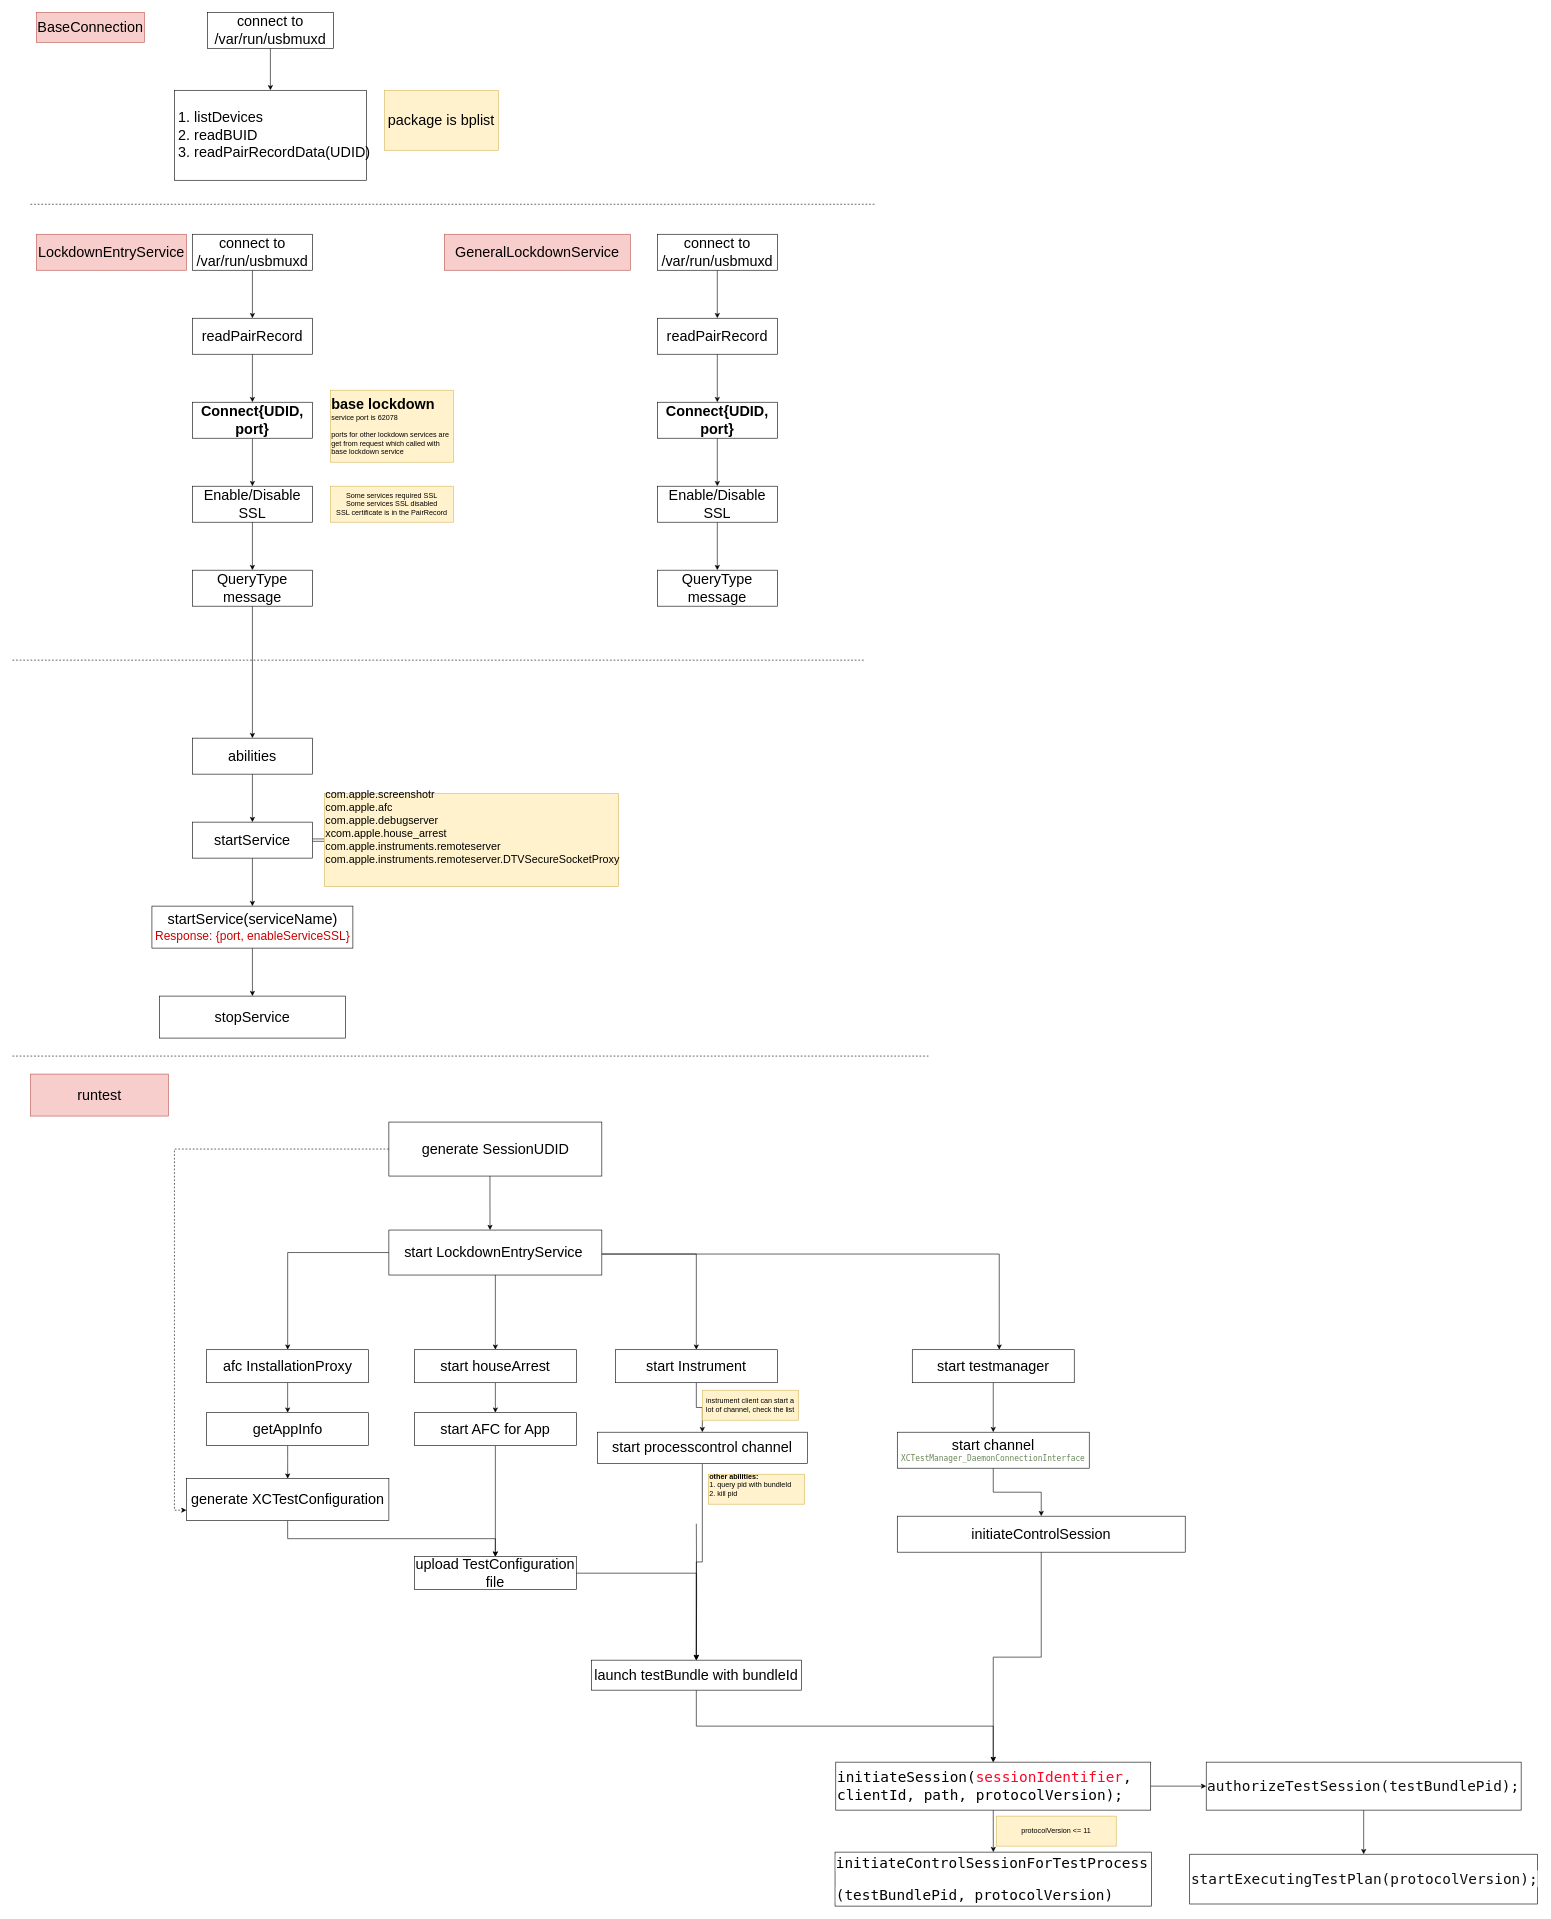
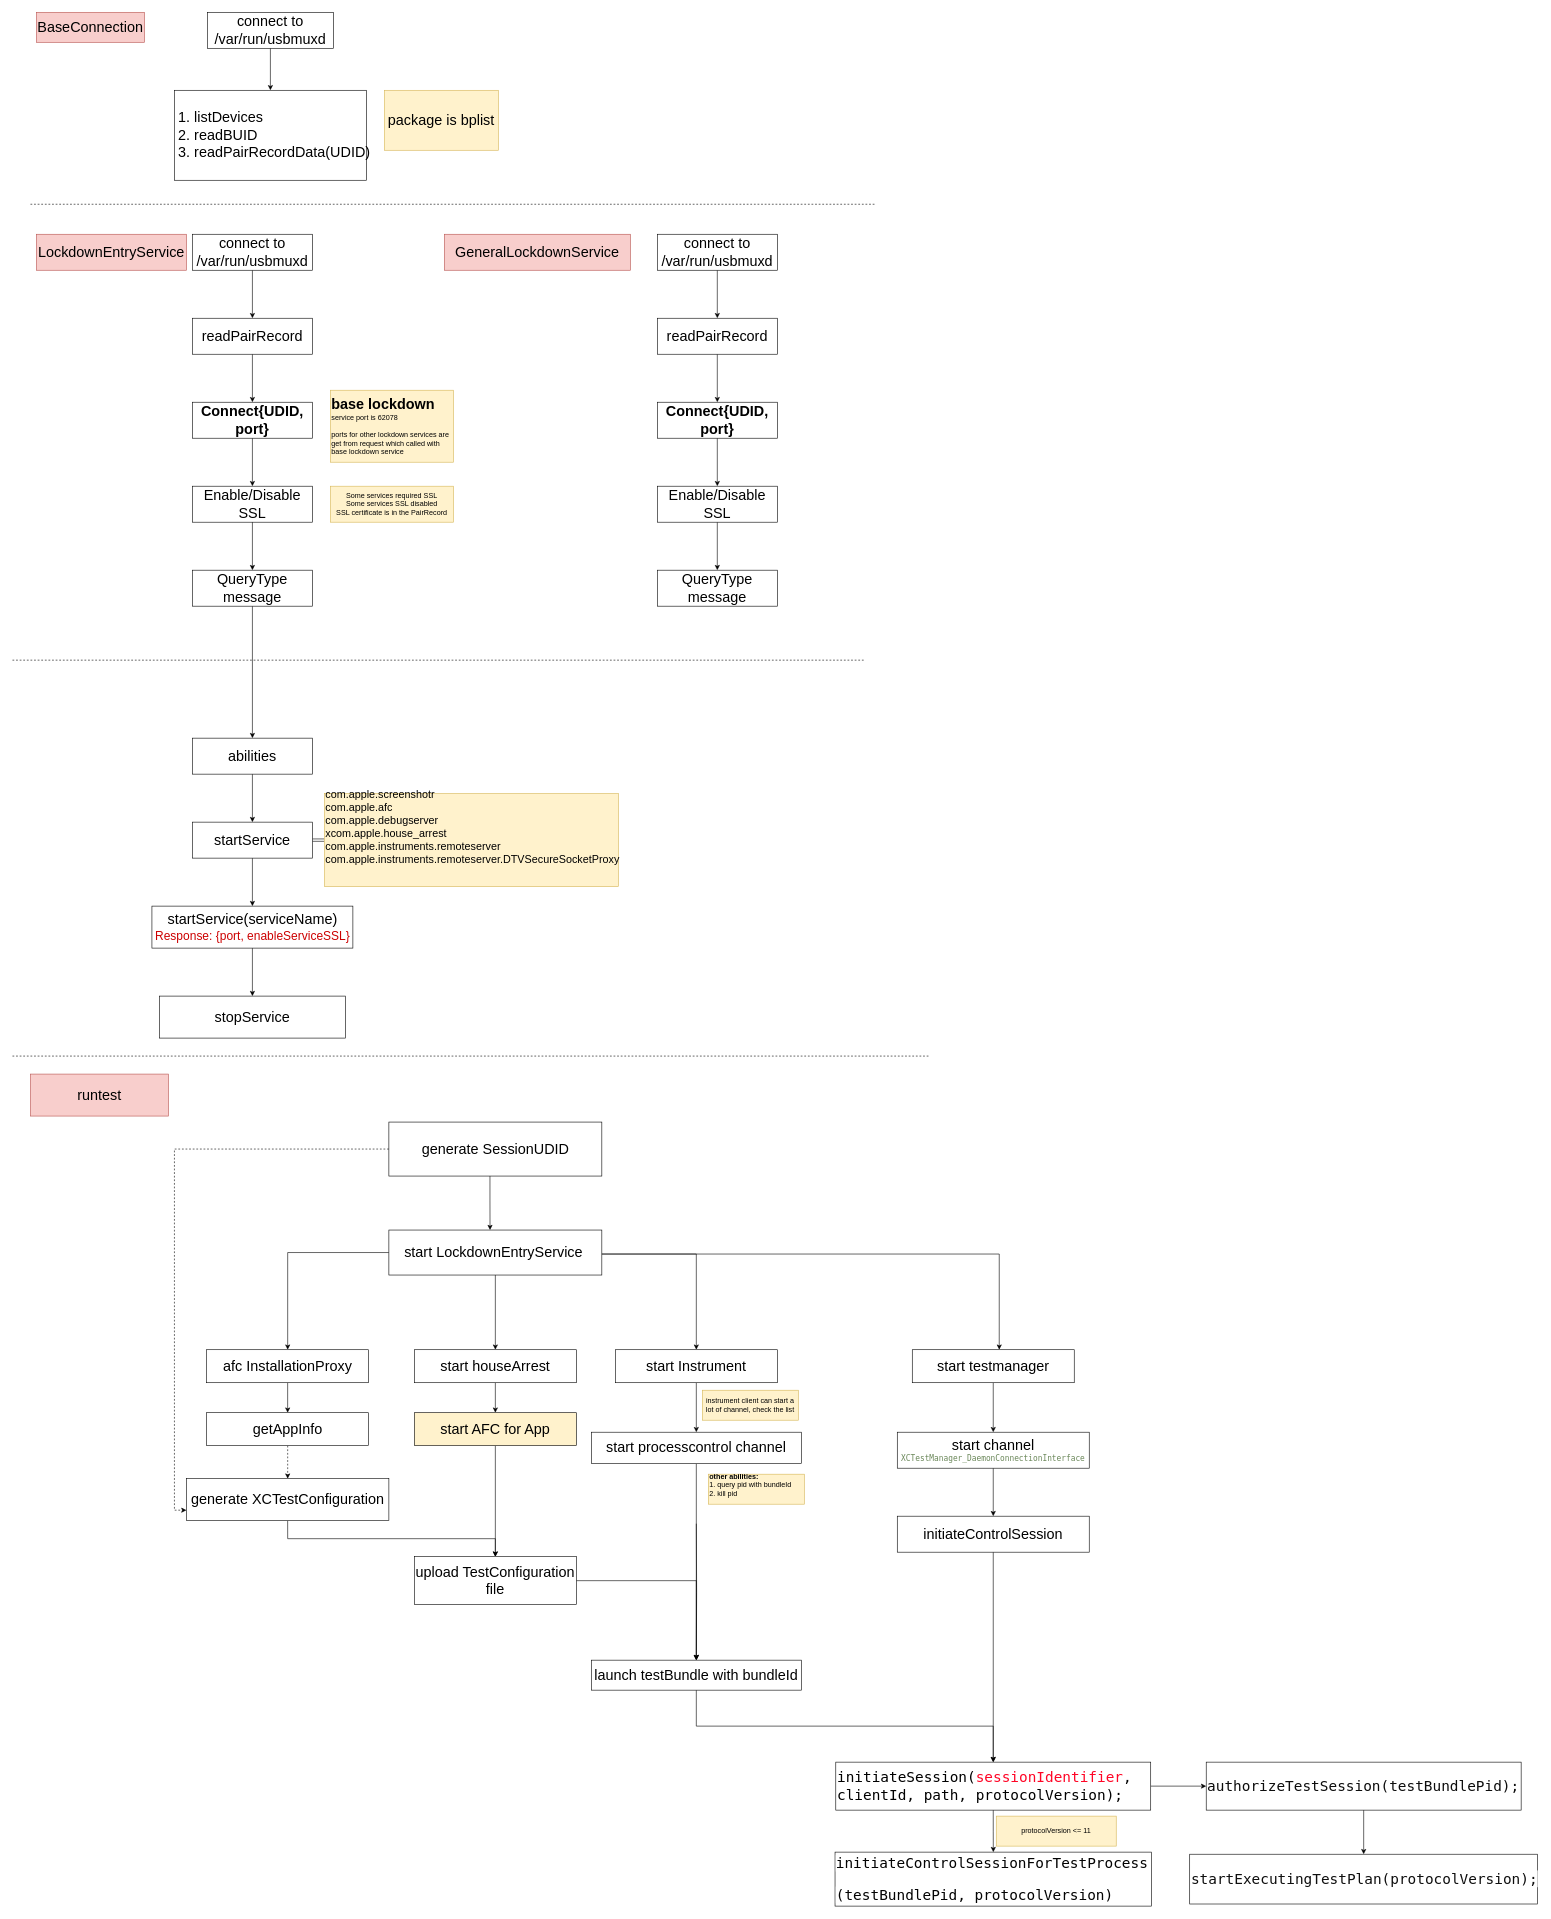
node "start AFC for App": fillcolor #ffffff -> #fff2cc
node "start processcontrol channel": moved (702, 1448) -> (696, 1448)
edge "getAppInfo" -> "generate XCTestConfiguration": style solid -> dashed
node "initiateControlSession": size 288x36 -> 192x36
node "upload TestConfiguration file": size 162x33 -> 162x48
